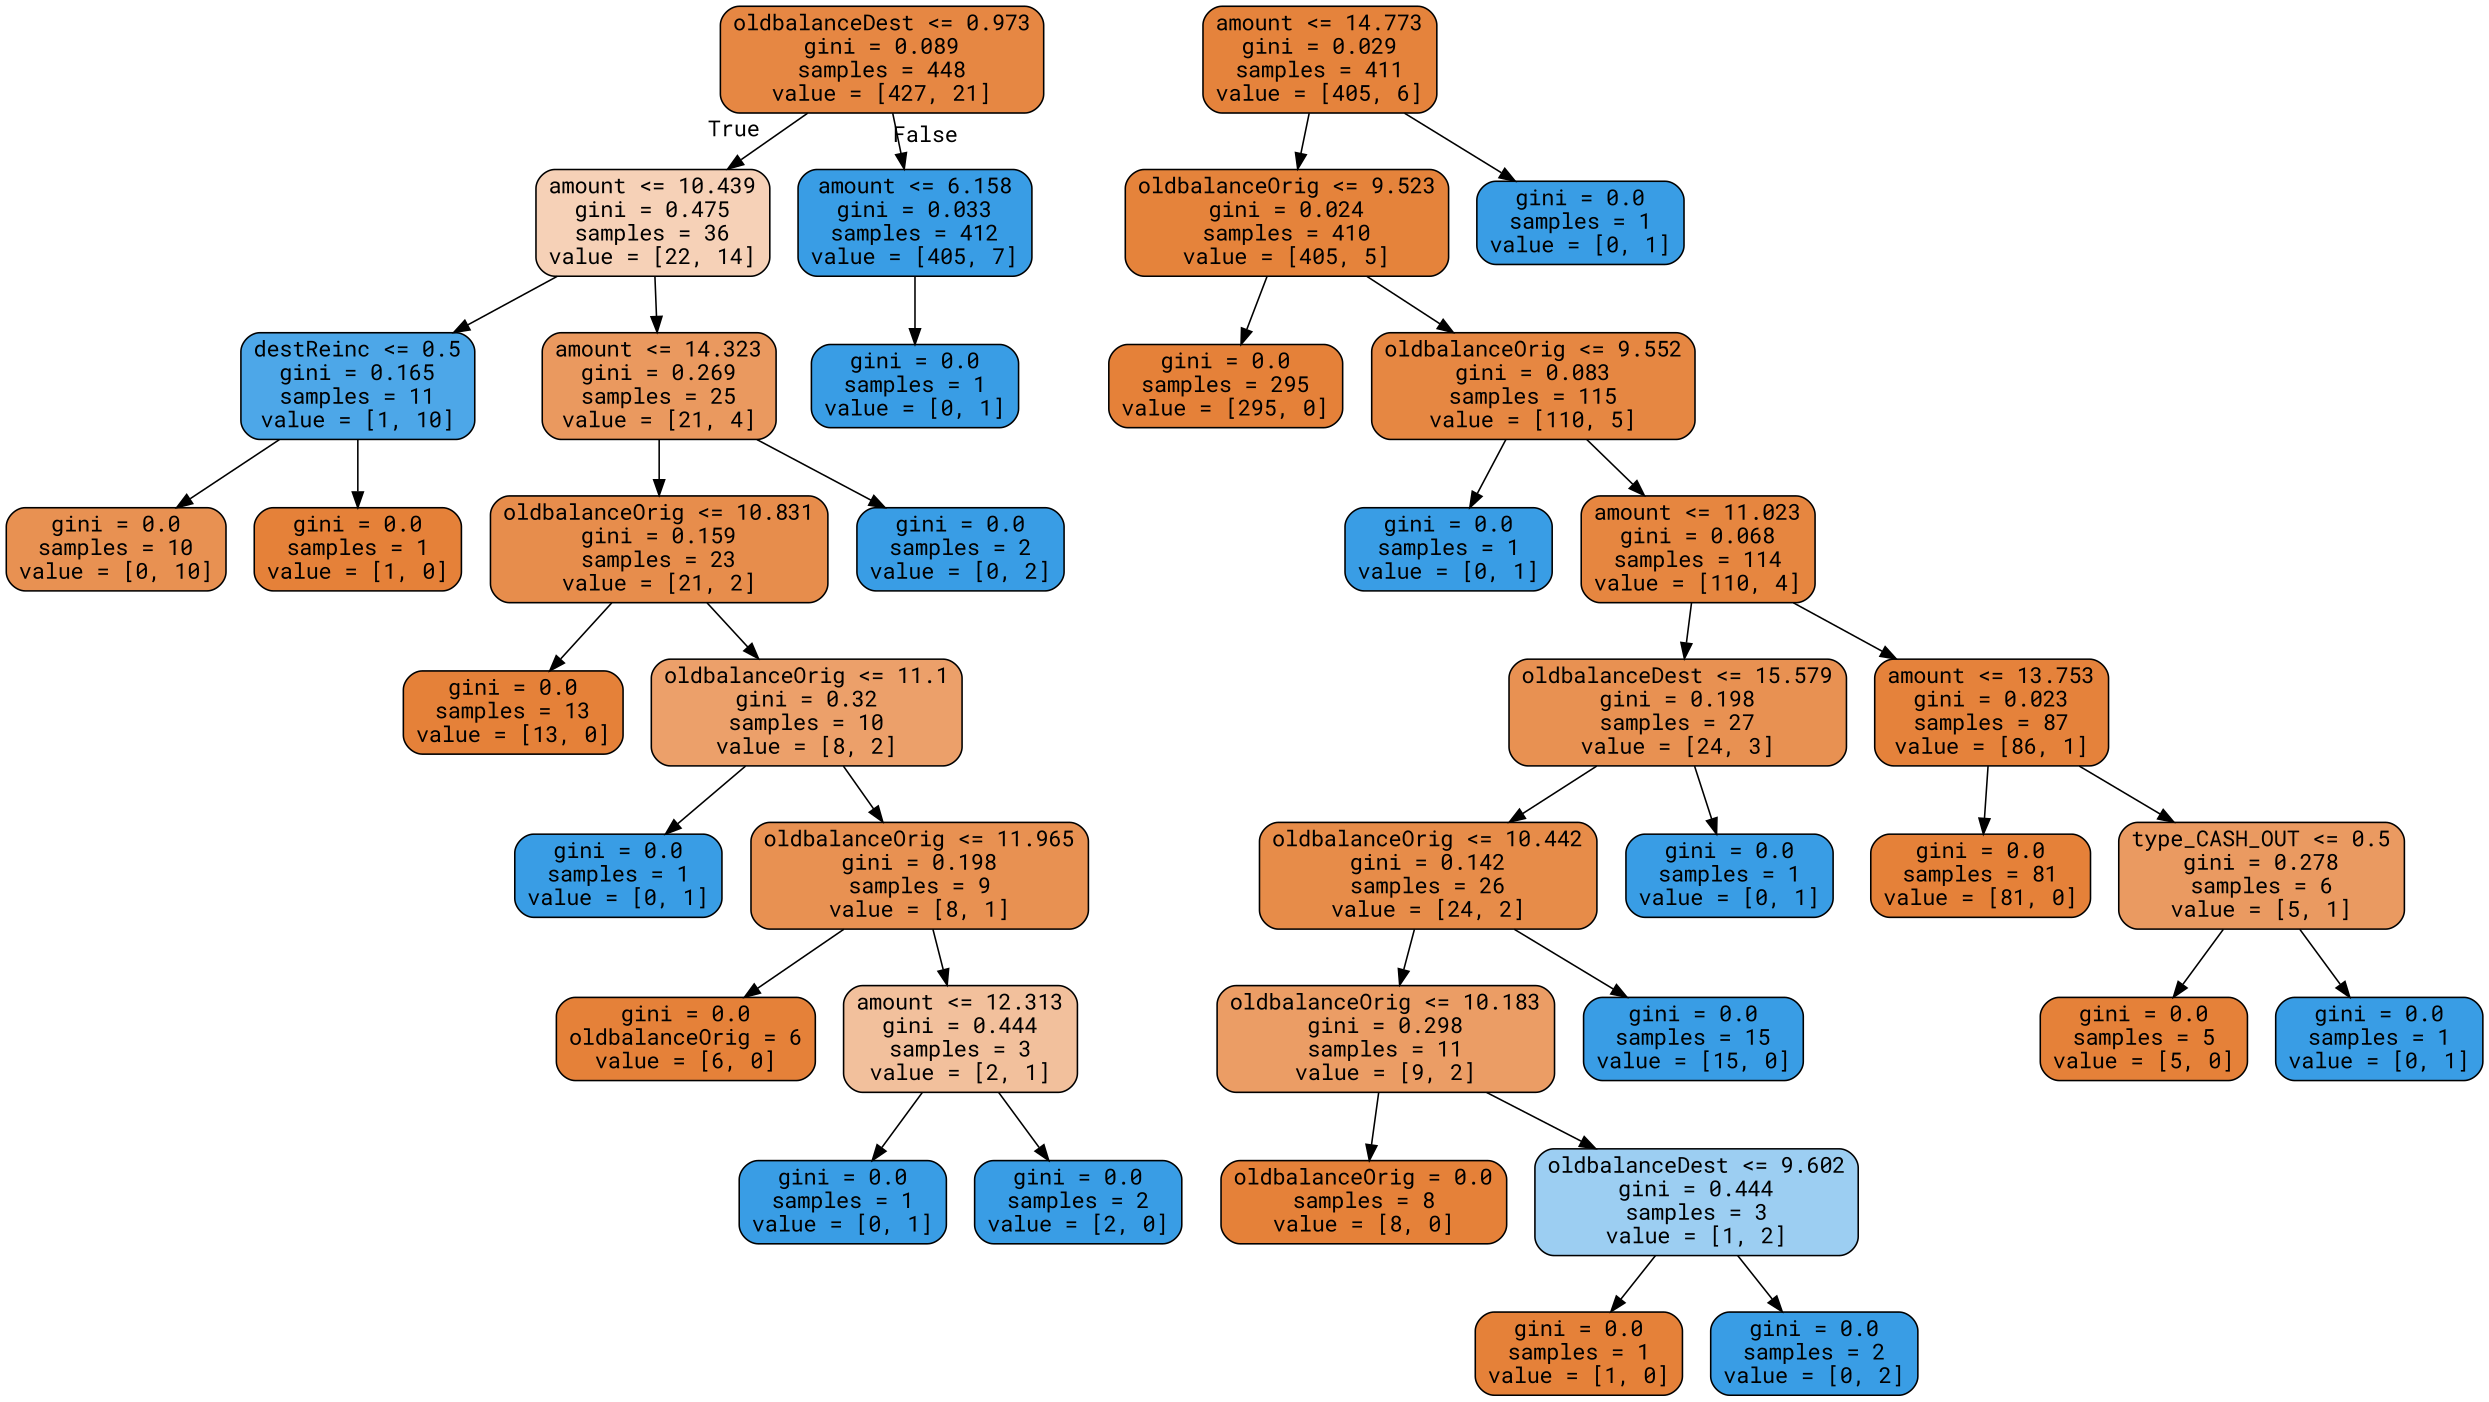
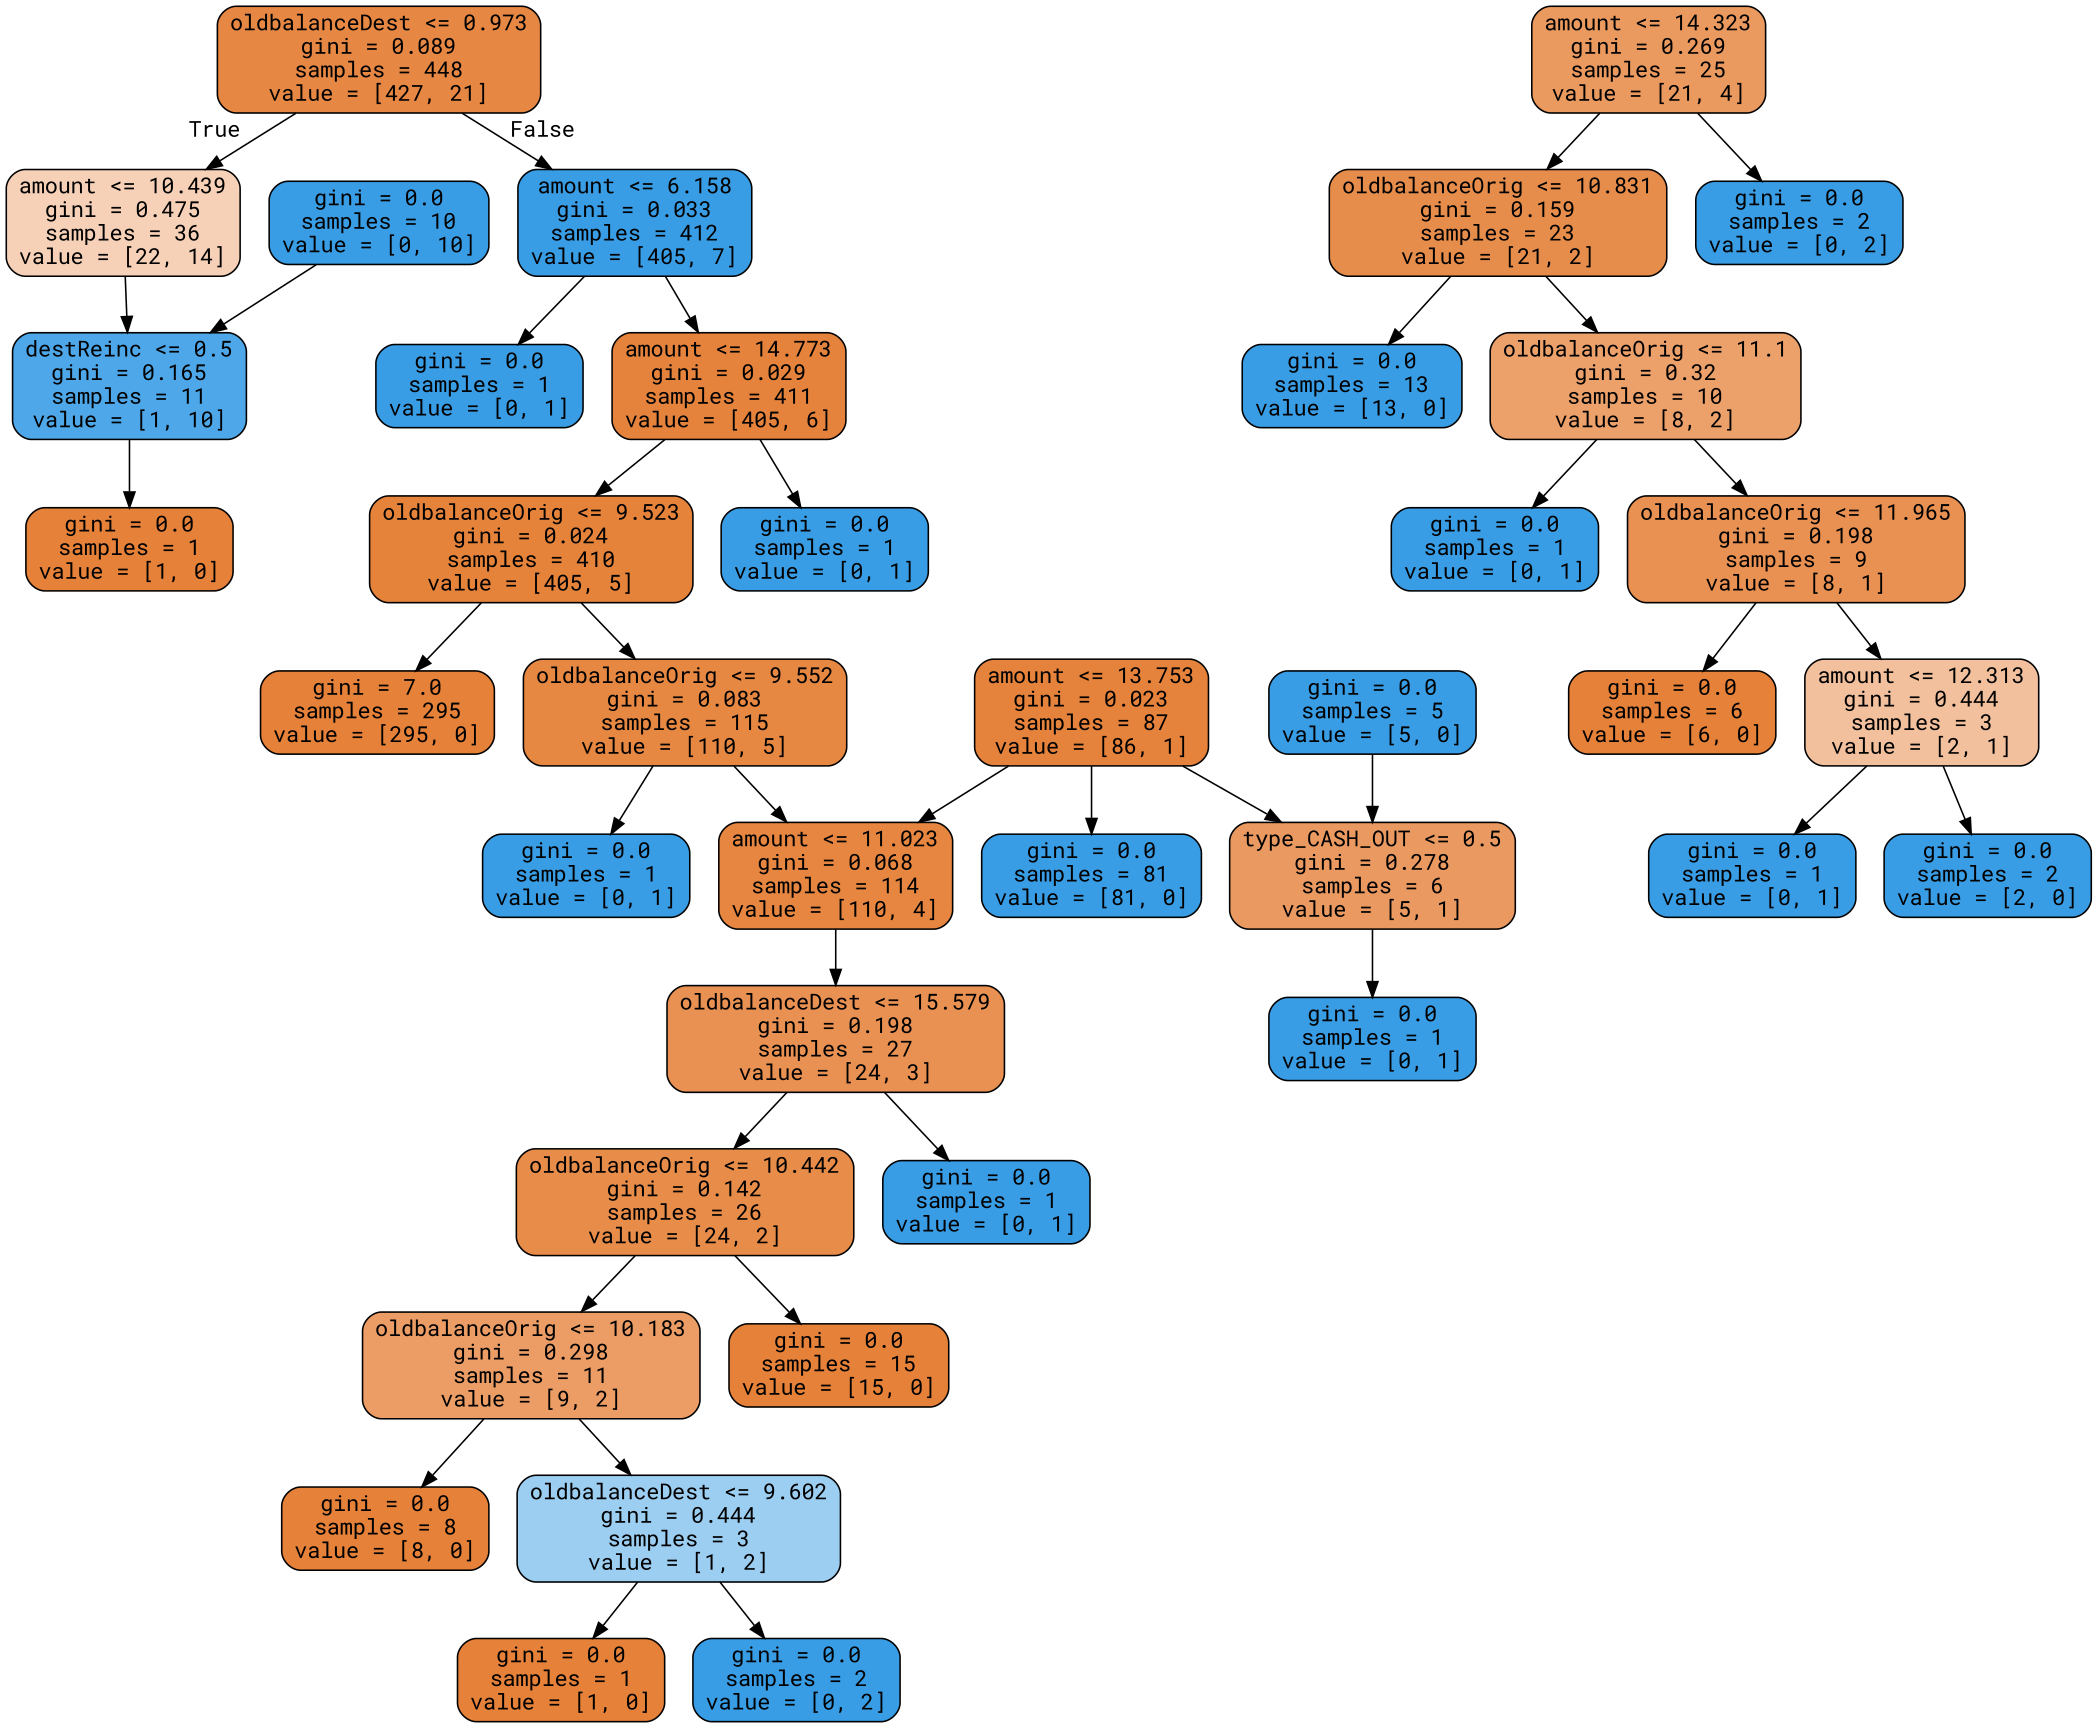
edge "amount <= 10.439 gini = 0.475 samples = 36 value = [22, 14]" -> "amount <= 14.323 gini = 0.269 samples = 25 value = [21, 4]": removed
edge "amount <= 6.158 gini = 0.033 samples = 412 value = [405, 7]" -> "amount <= 14.773 gini = 0.029 samples = 411 value = [405, 6]": added
node "gini = 0.0 samples = 295 value = [295, 0]": label "gini = 0.0 samples = 295 value = [295, 0]" -> "gini = 7.0 samples = 295 value = [295, 0]"
edge "destReinc <= 0.5 gini = 0.165 samples = 11 value = [1, 10]" -> "gini = 0.0 samples = 10 value = [0, 10]": reversed
node "gini = 0.0 samples = 10 value = [0, 10]": fillcolor #e89152 -> #399de5
edge "amount <= 11.023 gini = 0.068 samples = 114 value = [110, 4]" -> "amount <= 13.753 gini = 0.023 samples = 87 value = [86, 1]": reversed
node "gini = 0.0 samples = 13 value = [13, 0]": fillcolor #e58139 -> #399de5
node "gini = 0.0 samples = 81 value = [81, 0]": fillcolor #e58139 -> #399de5
edge "type_CASH_OUT <= 0.5 gini = 0.278 samples = 6 value = [5, 1]" -> "gini = 0.0 samples = 5 value = [5, 0]": reversed
node "gini = 0.0 oldbalanceOrig = 6 value = [6, 0]": label "gini = 0.0 oldbalanceOrig = 6 value = [6, 0]" -> "gini = 0.0 samples = 6 value = [6, 0]"
node "gini = 0.0 samples = 15 value = [15, 0]": fillcolor #399de5 -> #e58139
node "gini = 0.0 samples = 5 value = [5, 0]": fillcolor #e58139 -> #399de5
node "oldbalanceOrig = 0.0 samples = 8 value = [8, 0]": label "oldbalanceOrig = 0.0 samples = 8 value = [8, 0]" -> "gini = 0.0 samples = 8 value = [8, 0]"
